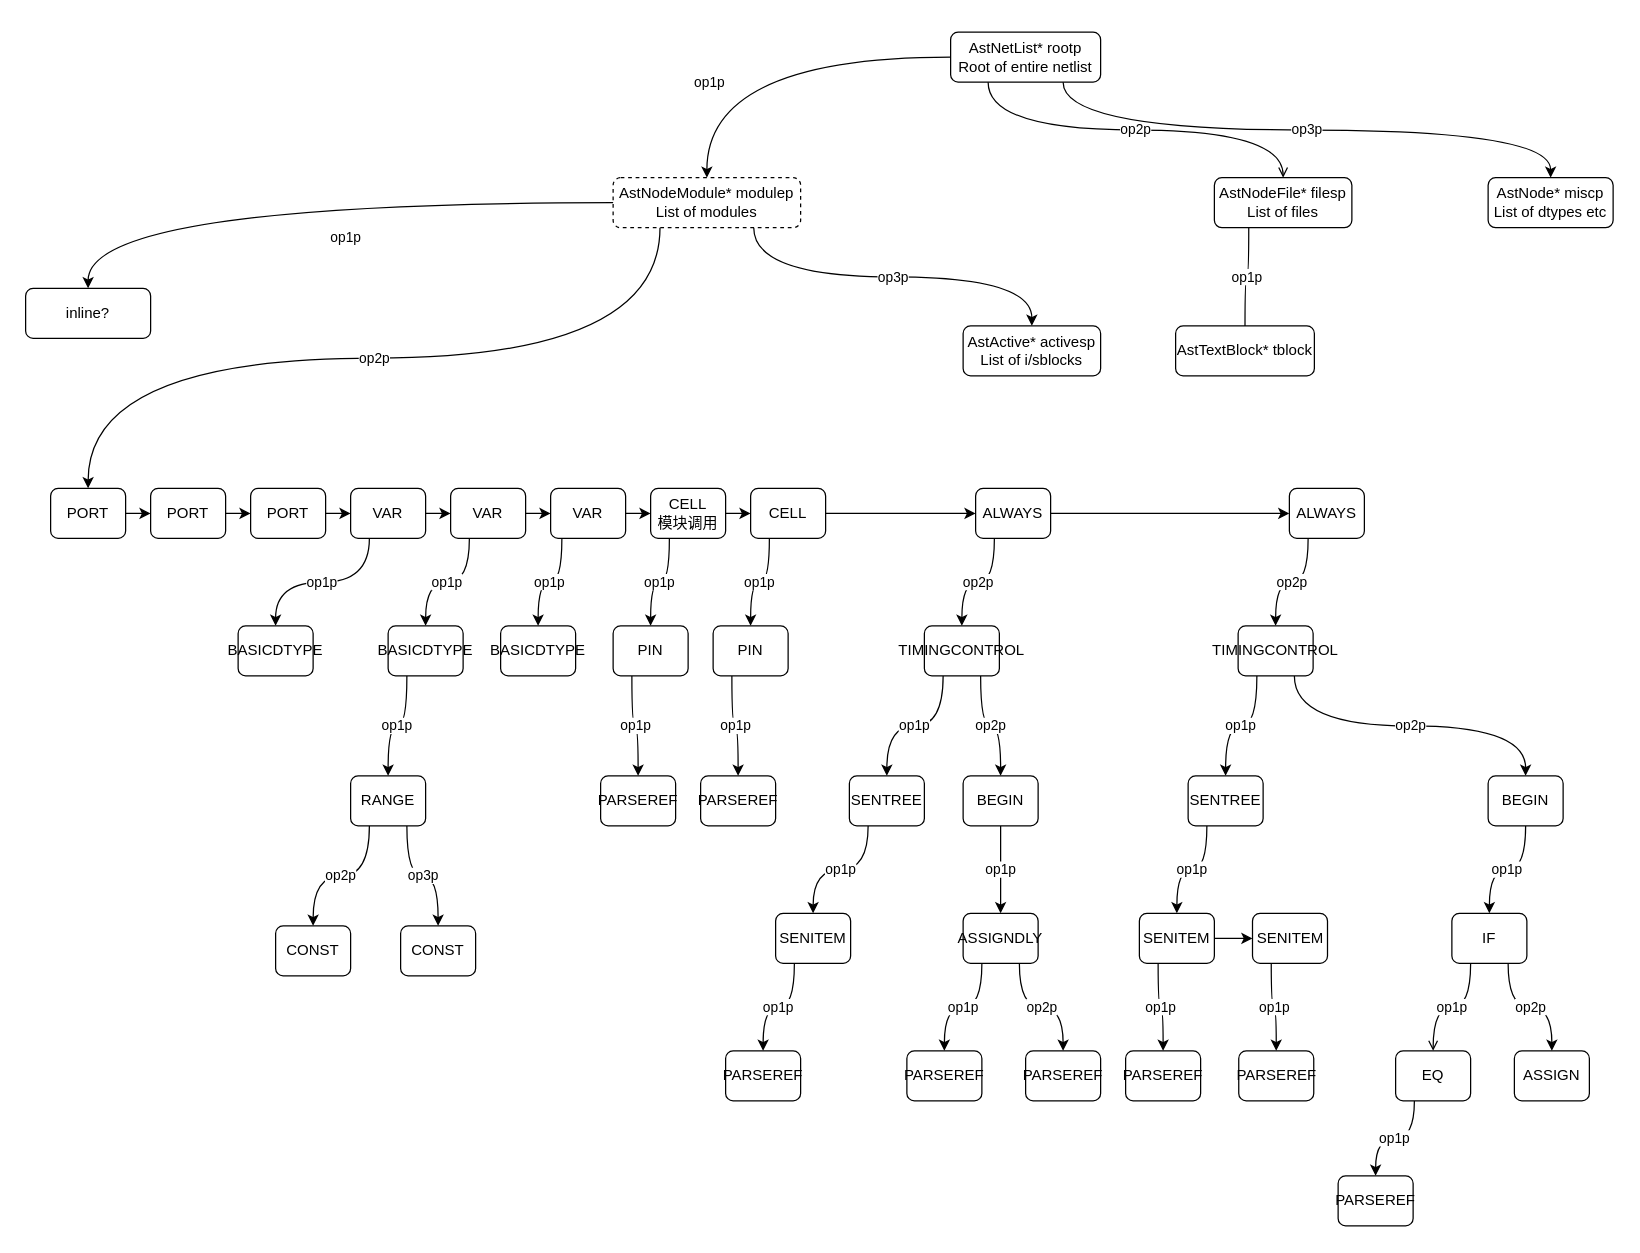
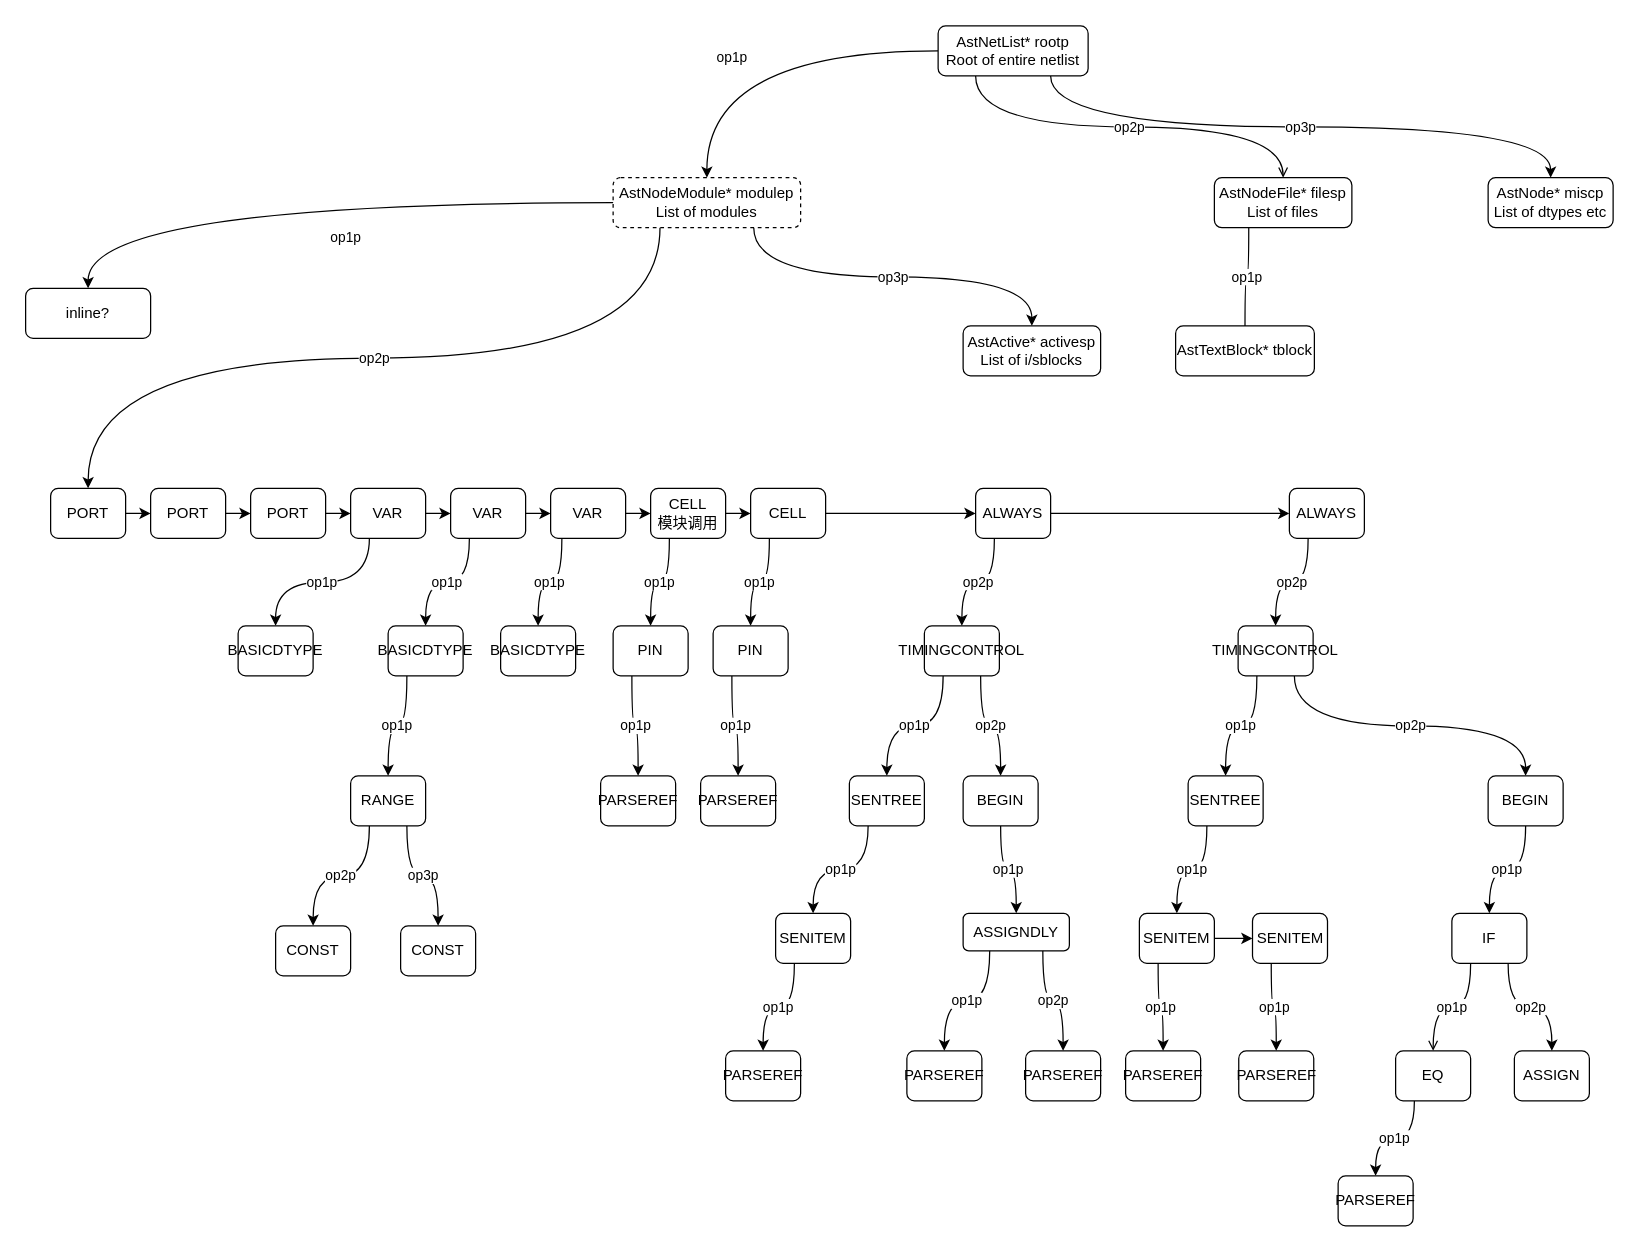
node "AstNetList* rootp Root of entire netlist": moved (1026, 57) -> (1013, 51)
node "ASSIGNDLY": size 75x50 -> 106x38
